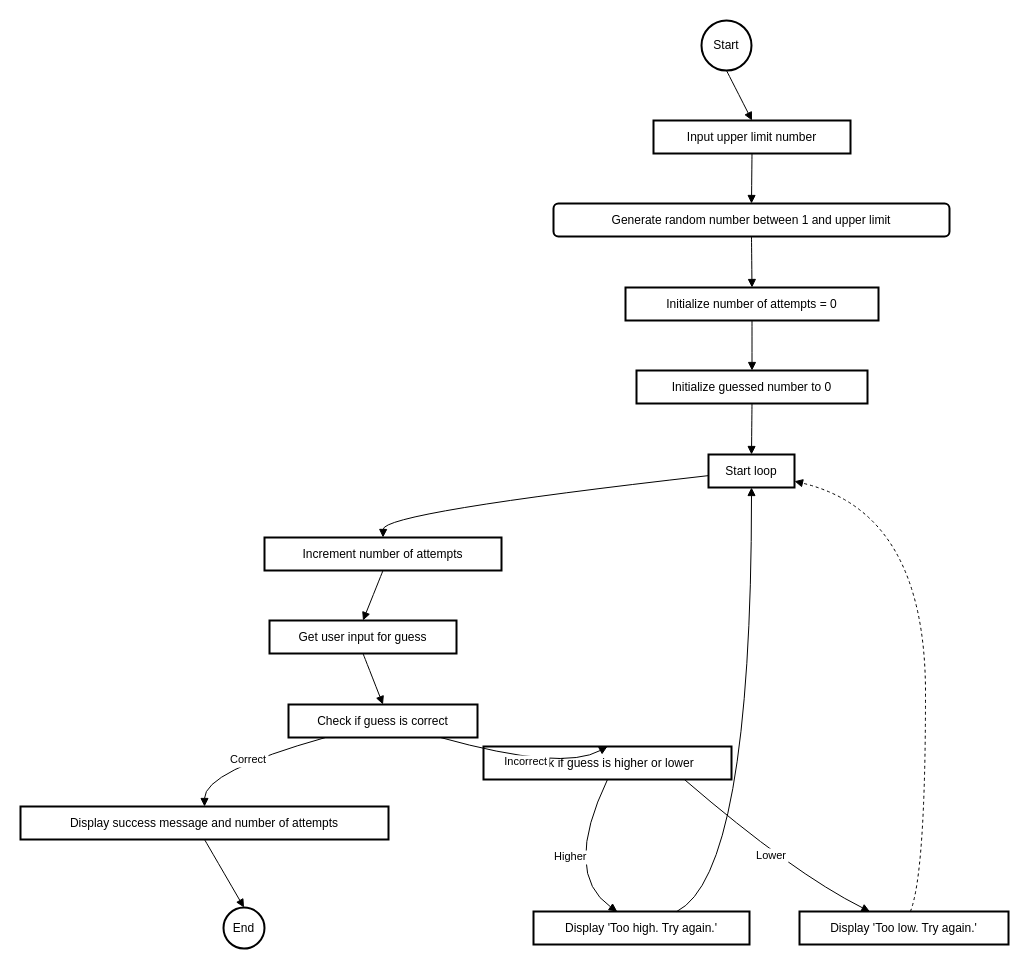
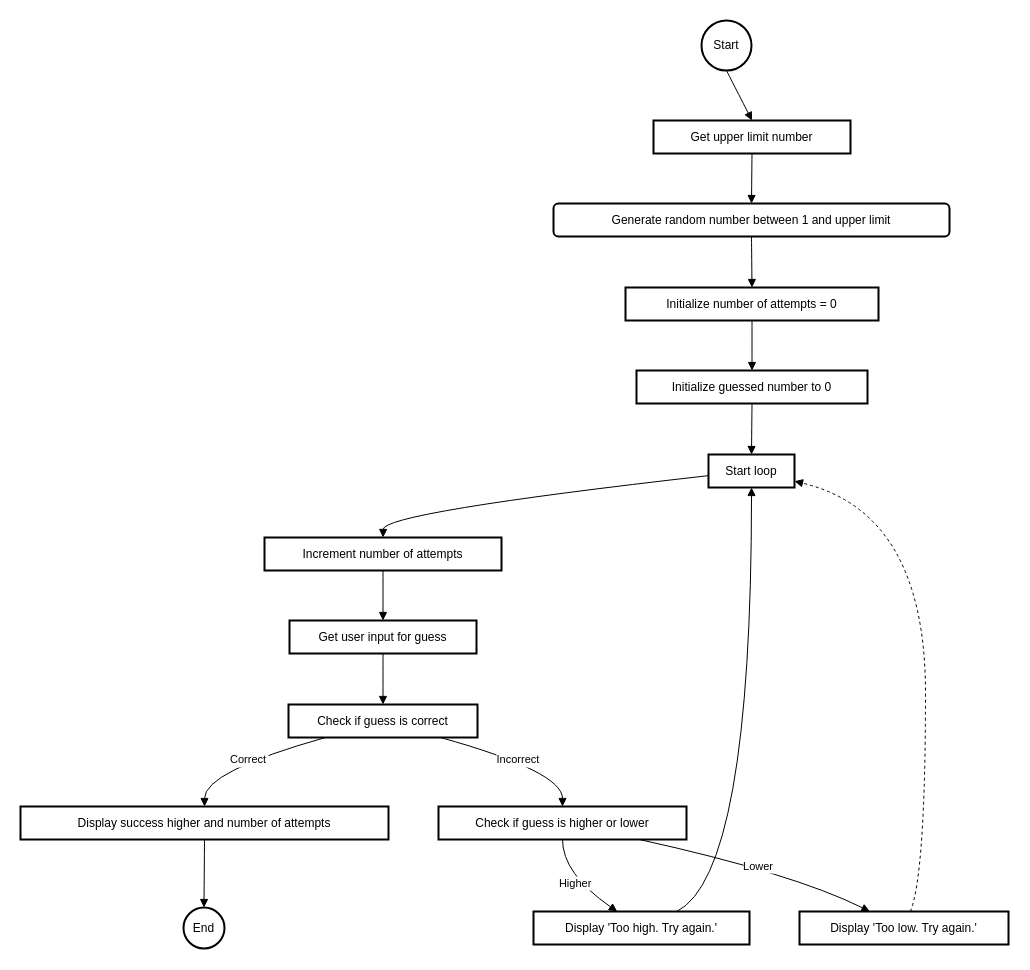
node "Input upper limit number": label "Input upper limit number" -> "Get upper limit number"
node "Get user input for guess": moved (363, 637) -> (383, 637)
node "Check if guess is higher or lower": moved (608, 763) -> (563, 823)
node "Display success message and number of attempts": label "Display success message and number of attempts" -> "Display success higher and number of attempts"
node "End": moved (244, 928) -> (204, 928)
